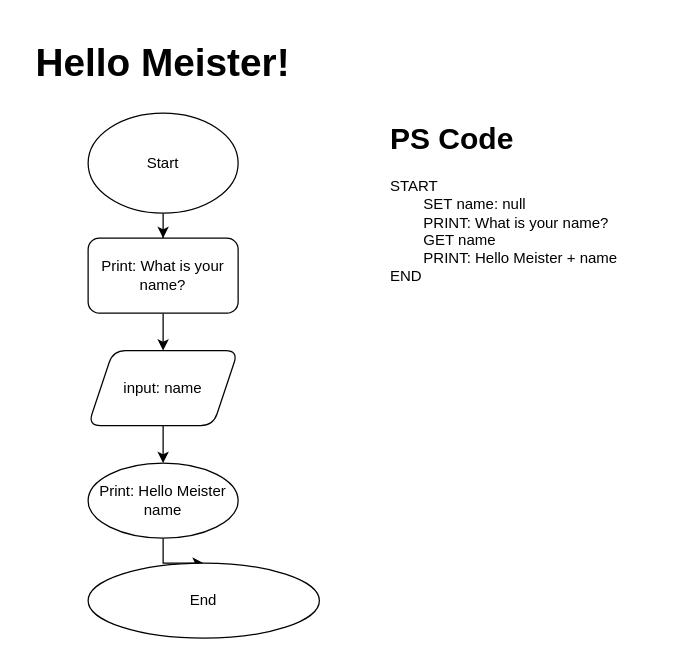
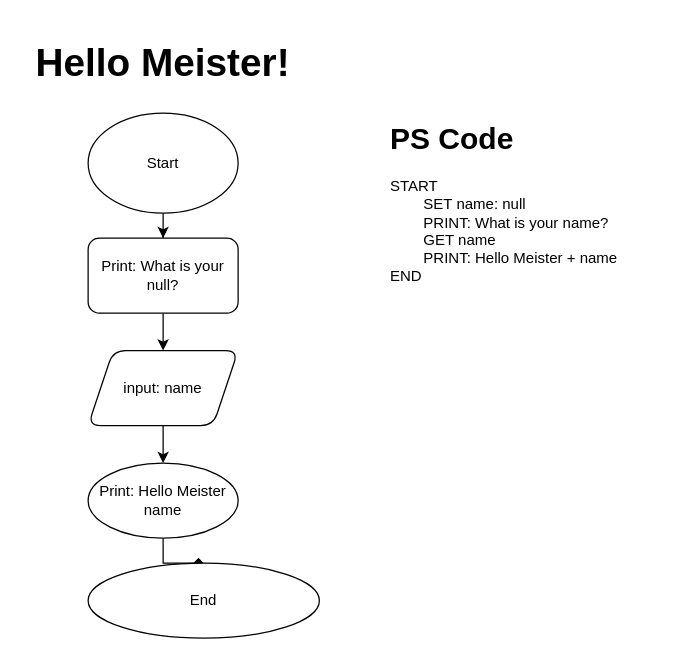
node "Print: What is your name?": label "Print: What is your name?" -> "Print: What is your null?"
edge "Print: Hello Meister name" -> "End": arrowhead classic -> diamond
